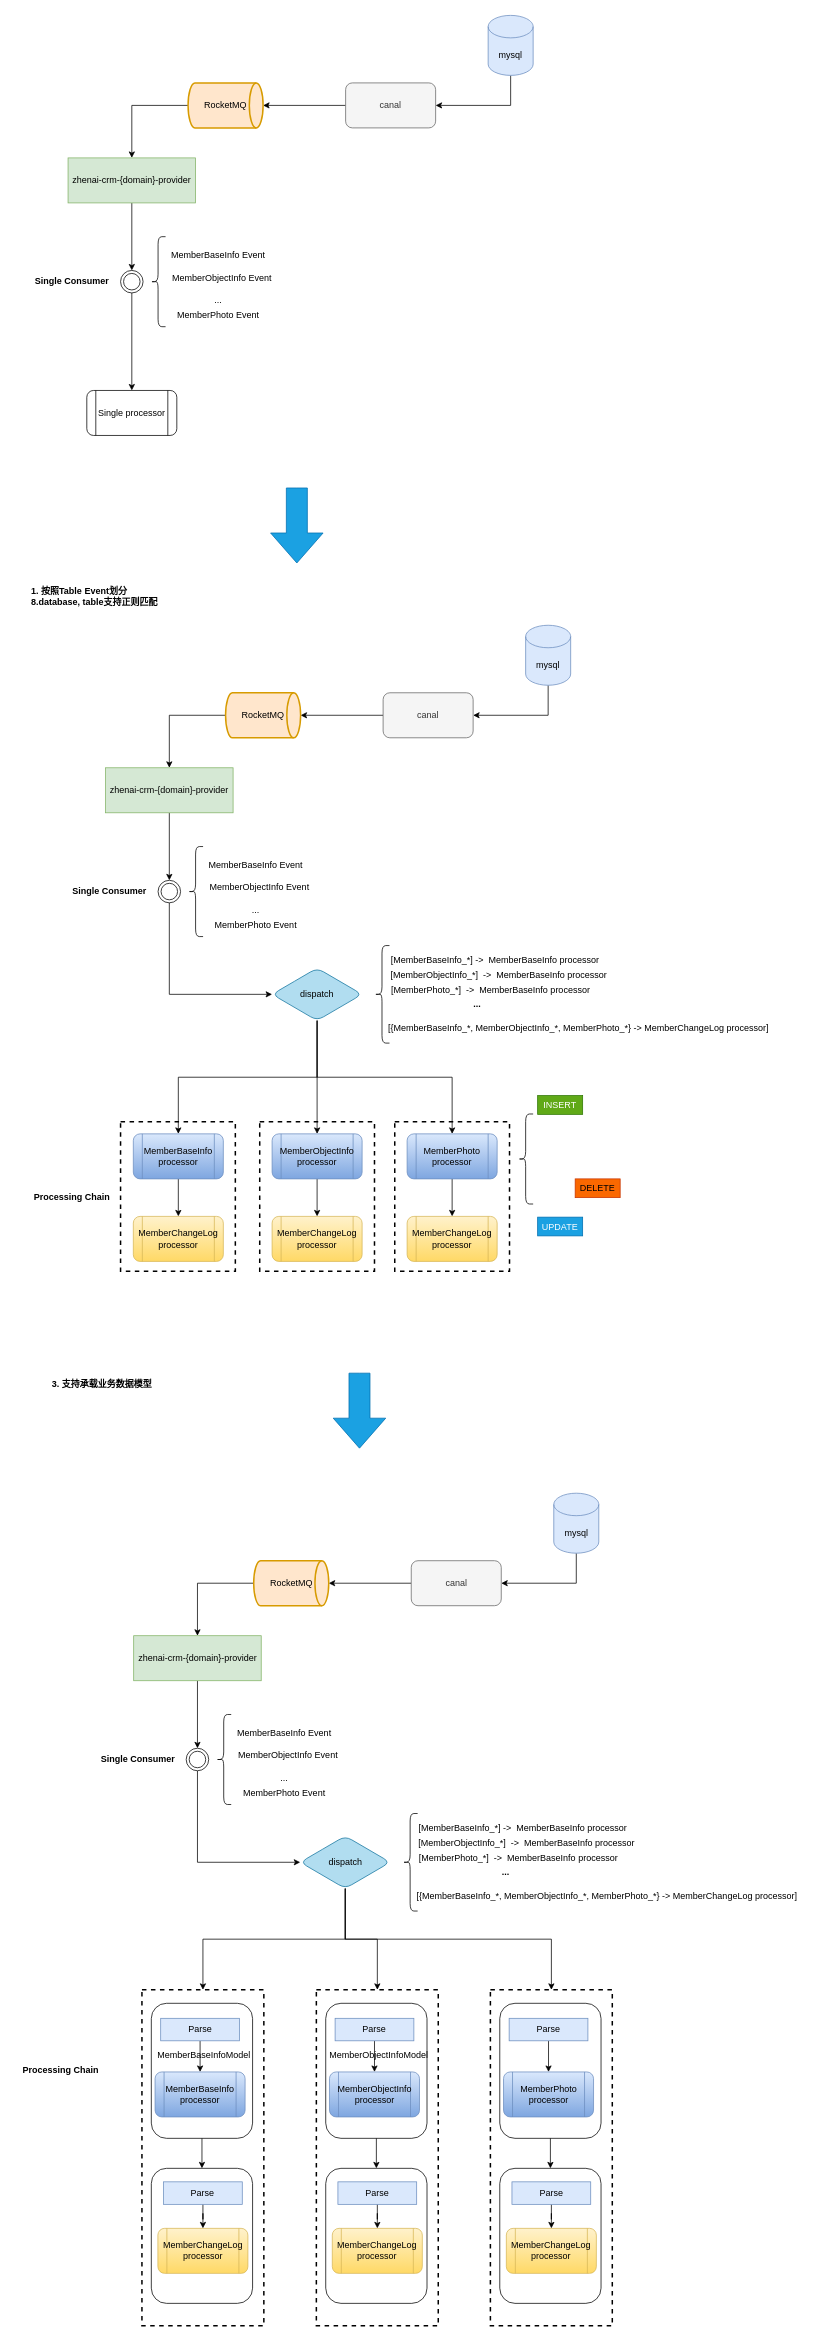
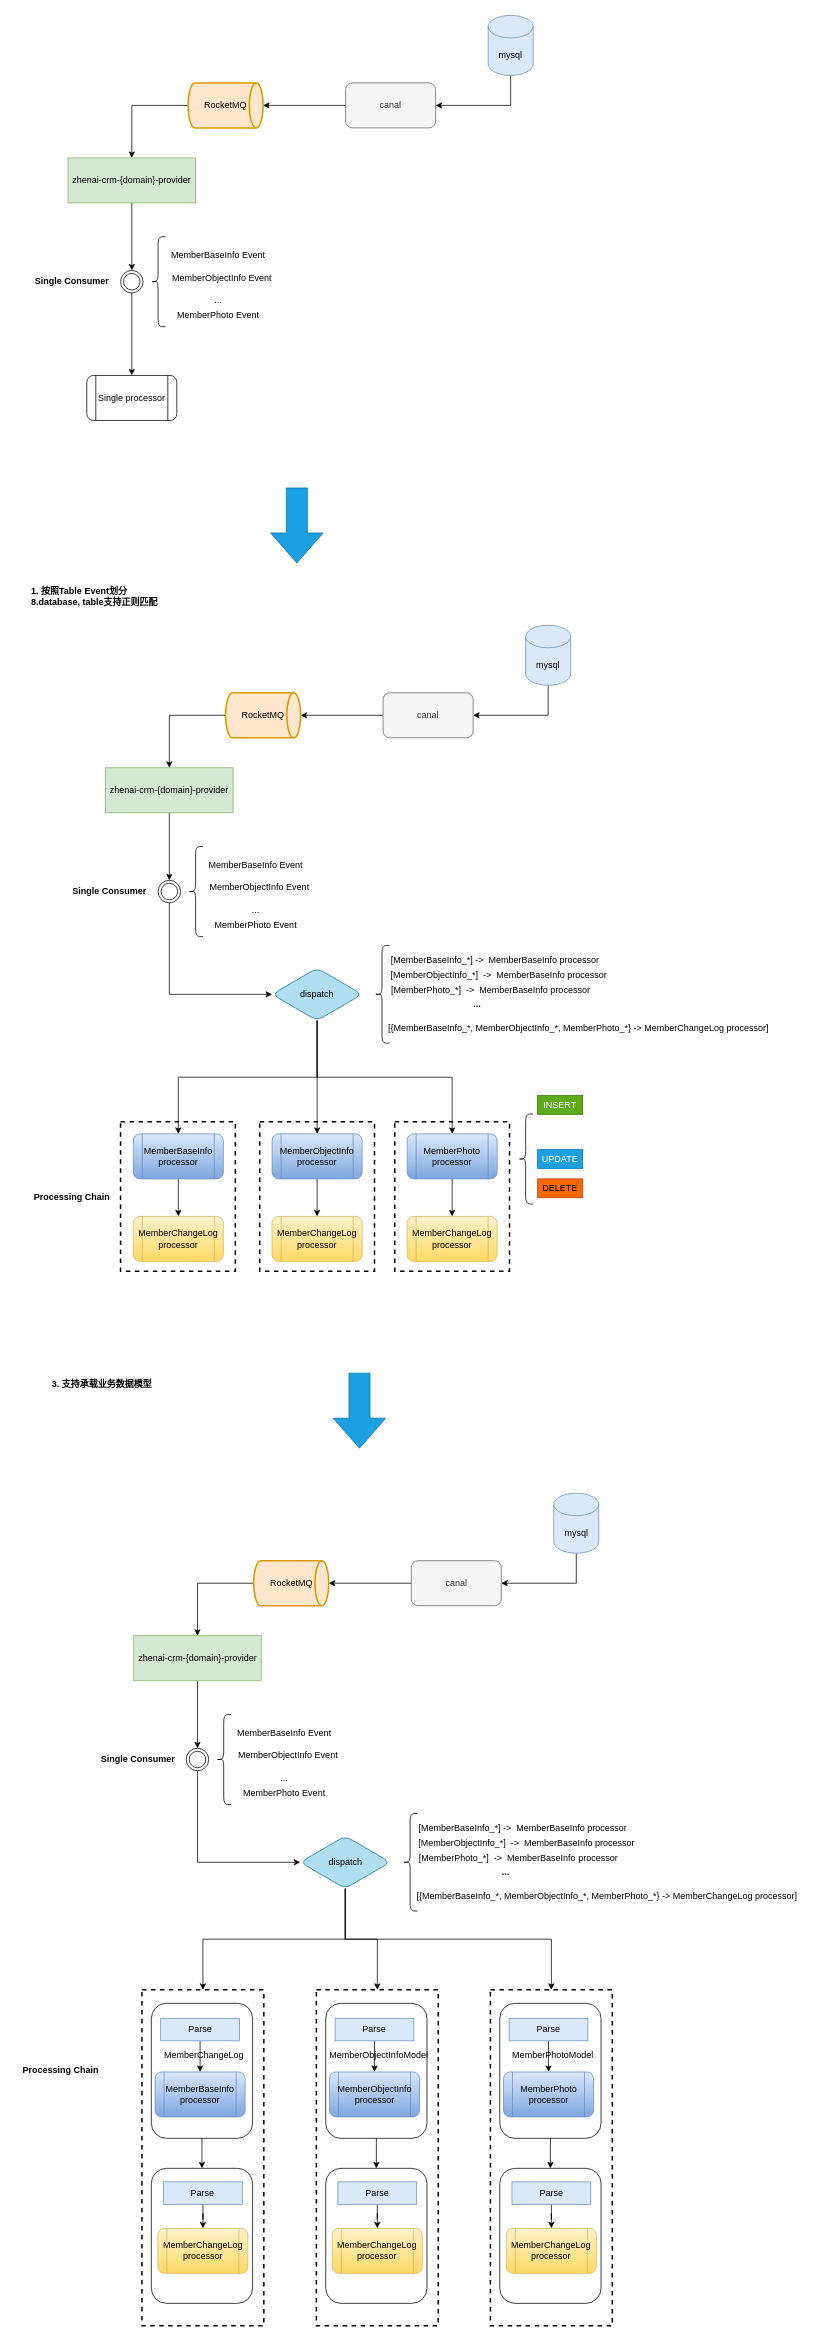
node "Single processor": moved (132, 413) -> (132, 398)
node "DELETE": moved (597, 1188) -> (560, 1188)
node "UPDATE": moved (560, 1226) -> (560, 1159)
node "MemberBaseInfoModel": label "MemberBaseInfoModel" -> "MemberChangeLog"
node "MemberPhotoModel": added
